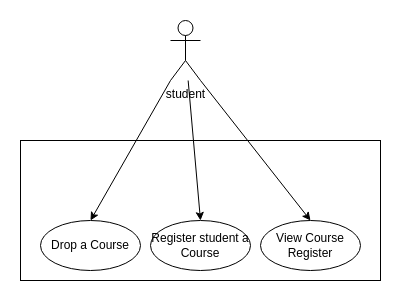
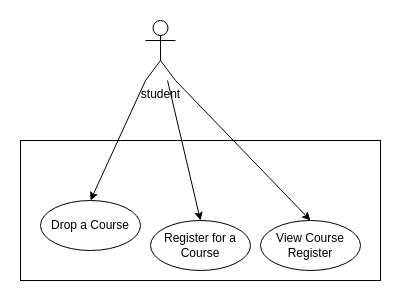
node "student": moved (186, 51) -> (161, 51)
node "Drop a Course": moved (91, 246) -> (91, 226)
node "Register student a Course": label "Register student a Course" -> "Register for a Course"
